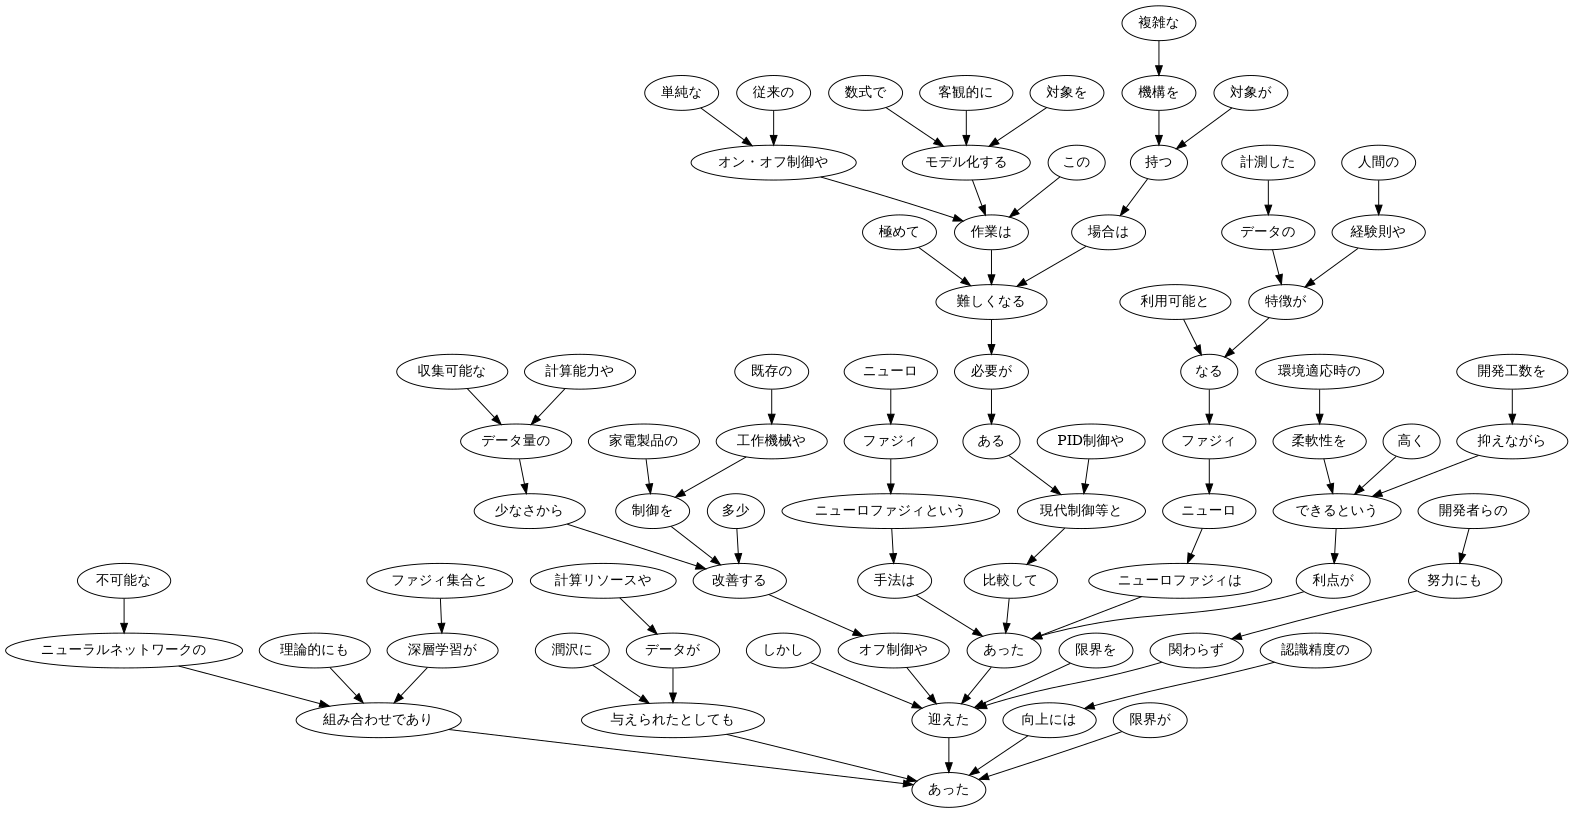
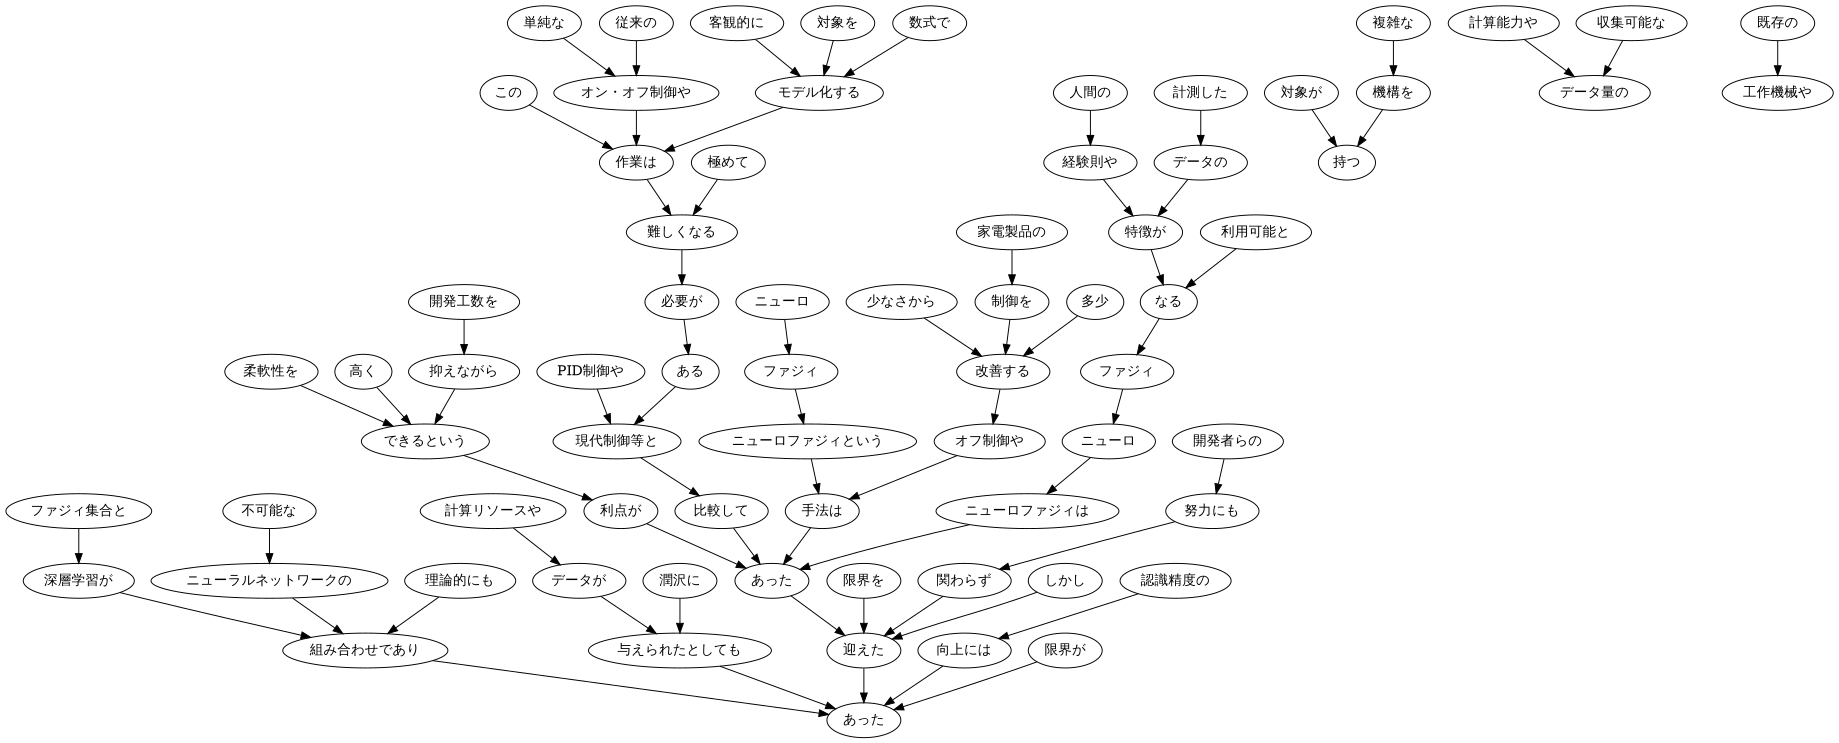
node "場合は": removed
node "環境適応時の": removed
edge "データ量の" -> "少なさから": removed
edge "工作機械や" -> "制御を": removed
edge "オフ制御や" -> "迎えた": now "オフ制御や" -> "手法は"
